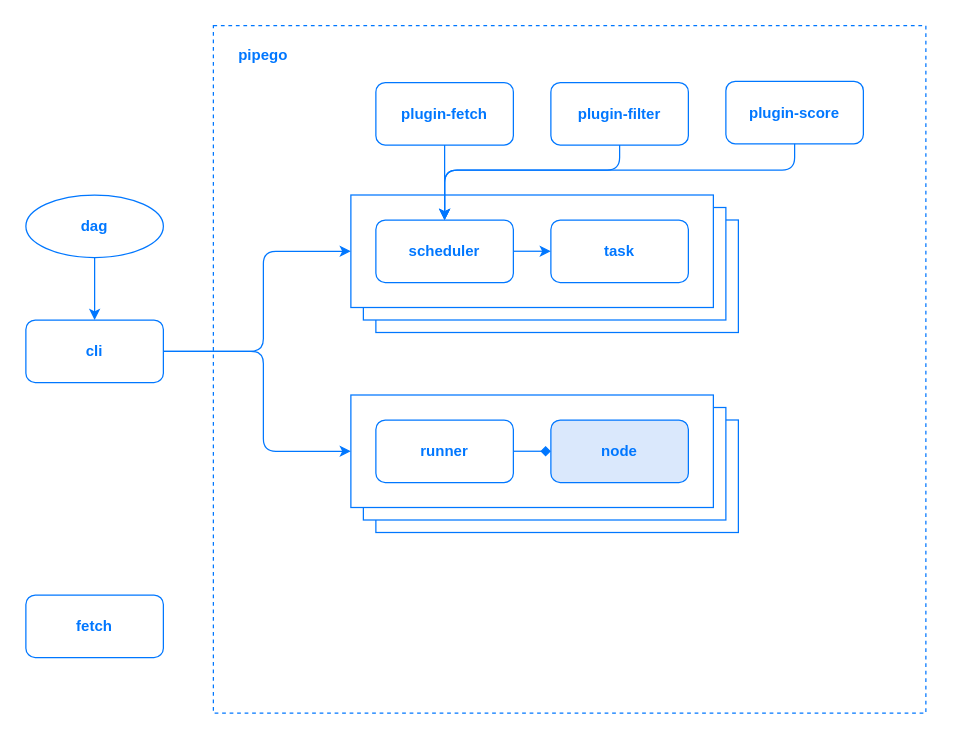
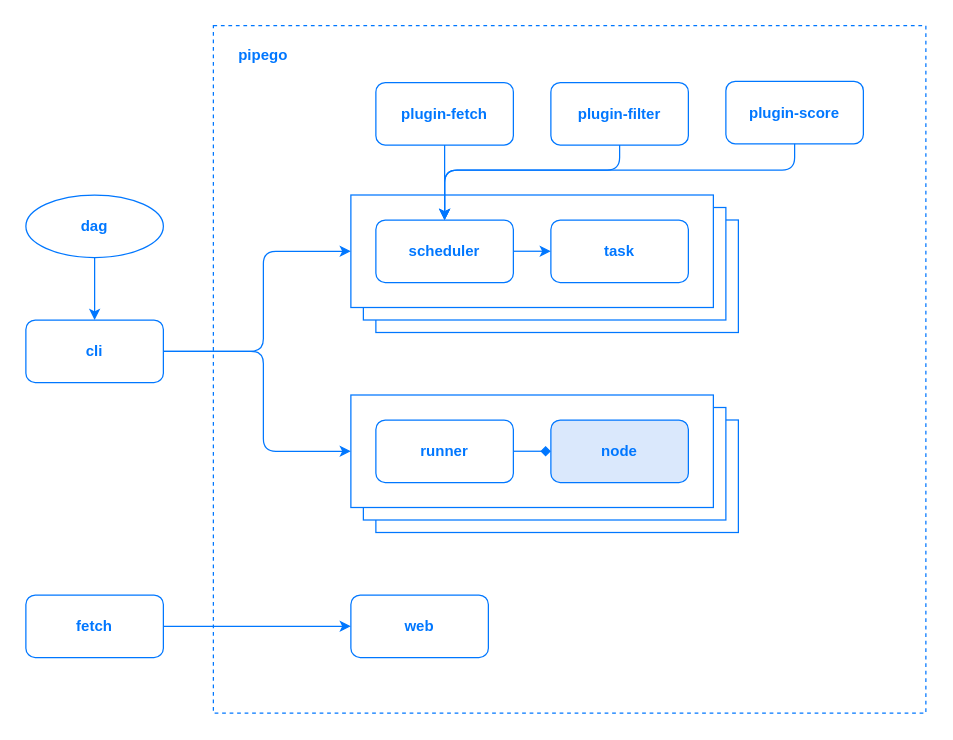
edge "fetch" -> "web": added
node "web": added
